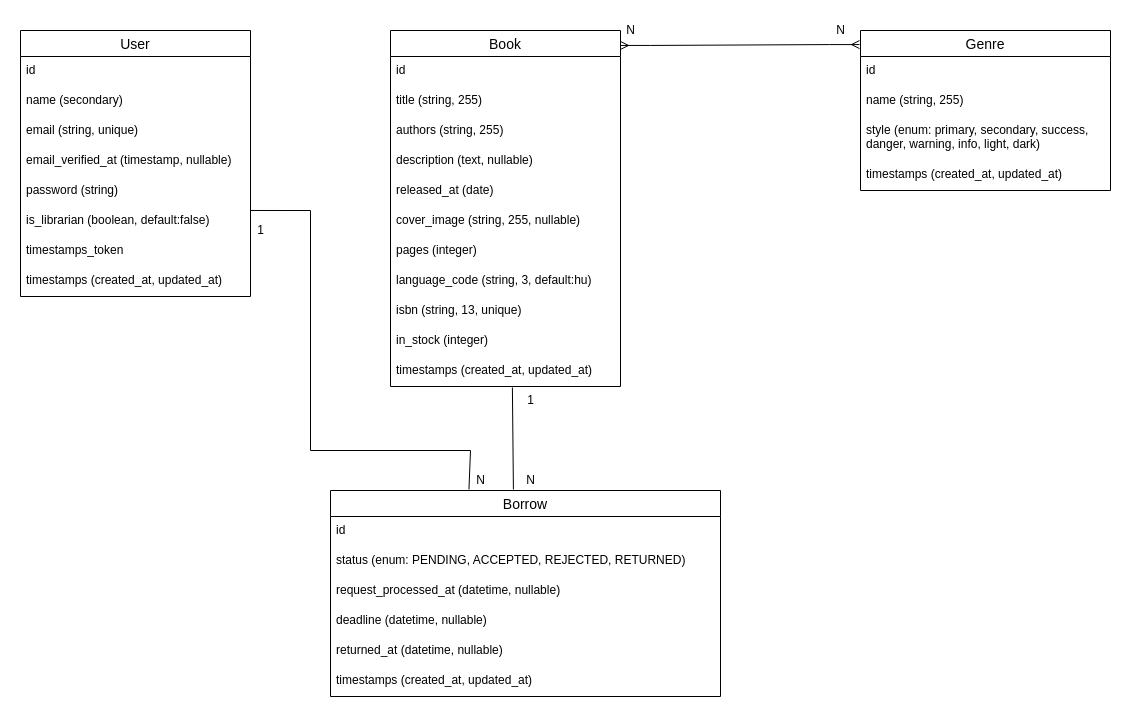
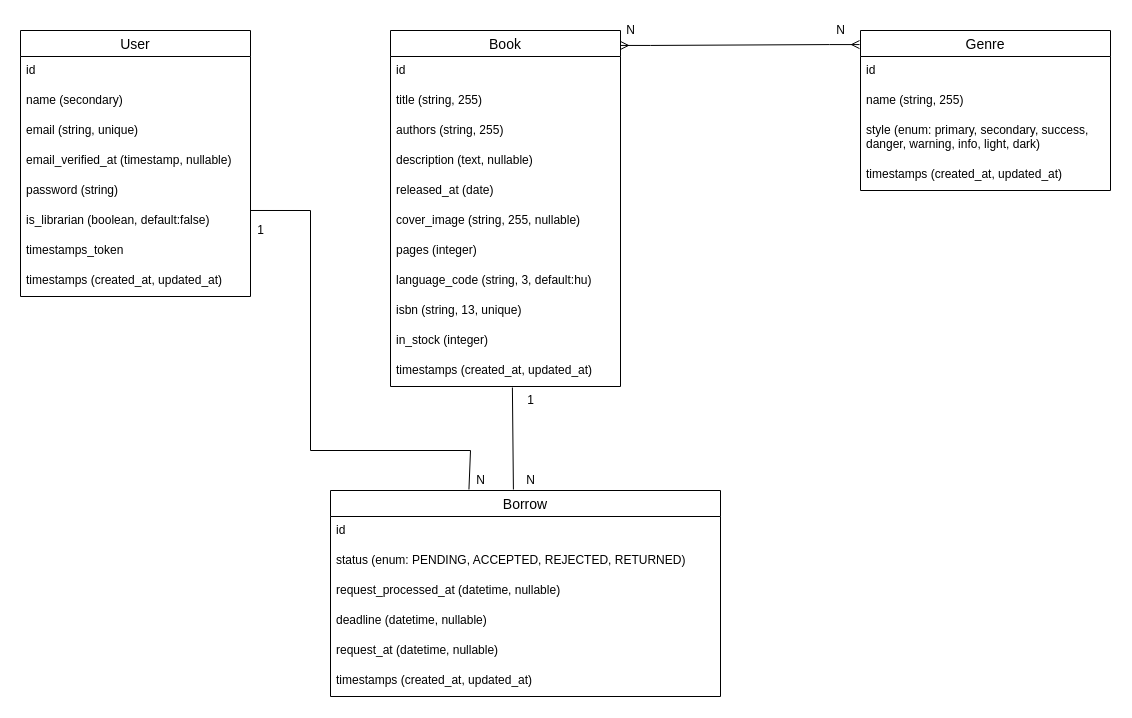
node "returned_at (datetime, nullable)": label "returned_at (datetime, nullable)" -> "request_at (datetime, nullable)"
